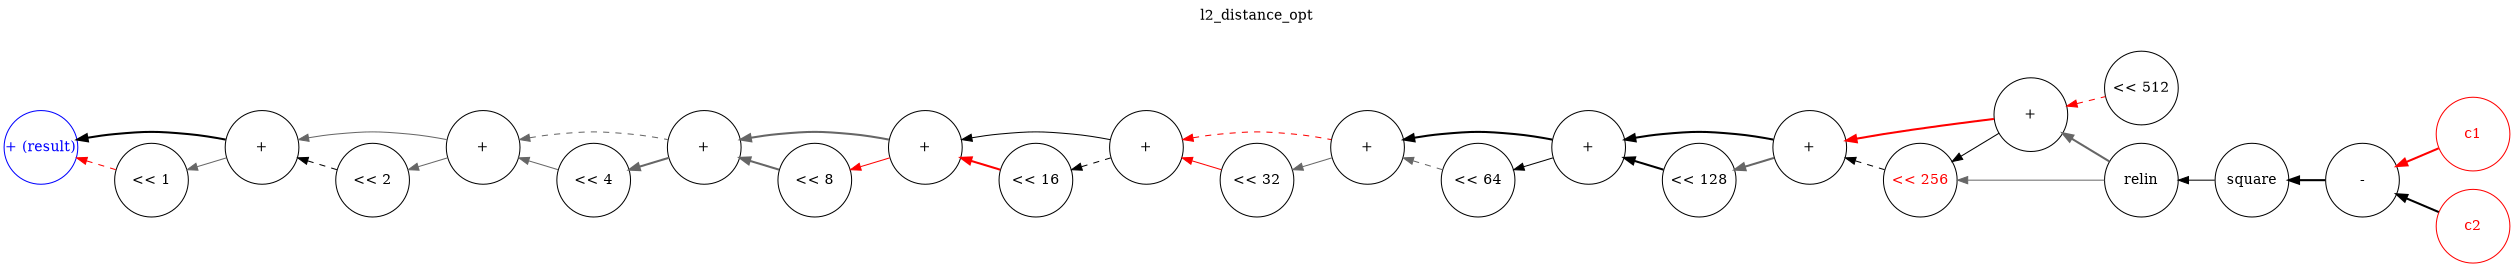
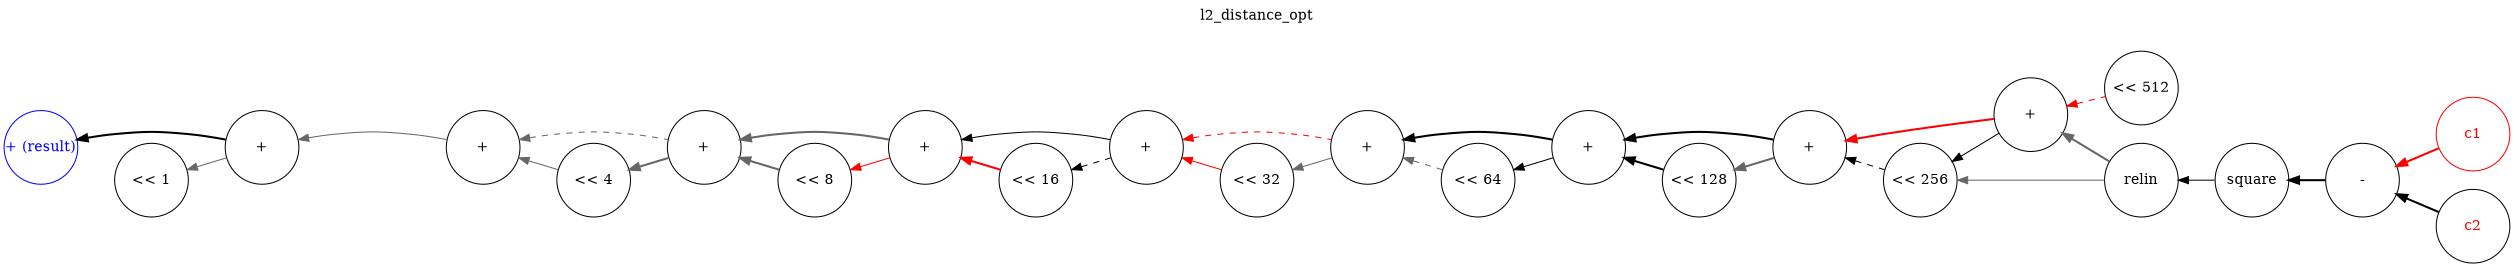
edge "<< 1" -> "+ (result)": removed
node "<< 2": removed
node "<< 256": fontcolor red -> black
node "c2": color red -> black
